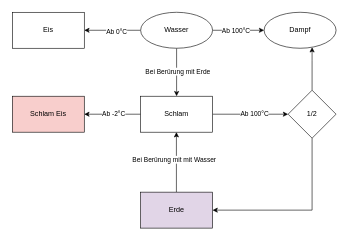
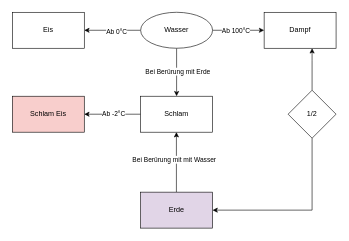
node "Dampf": shape ellipse -> rectangle
edge "Schlam" -> "1/2": removed, label "Ab 100°C"
